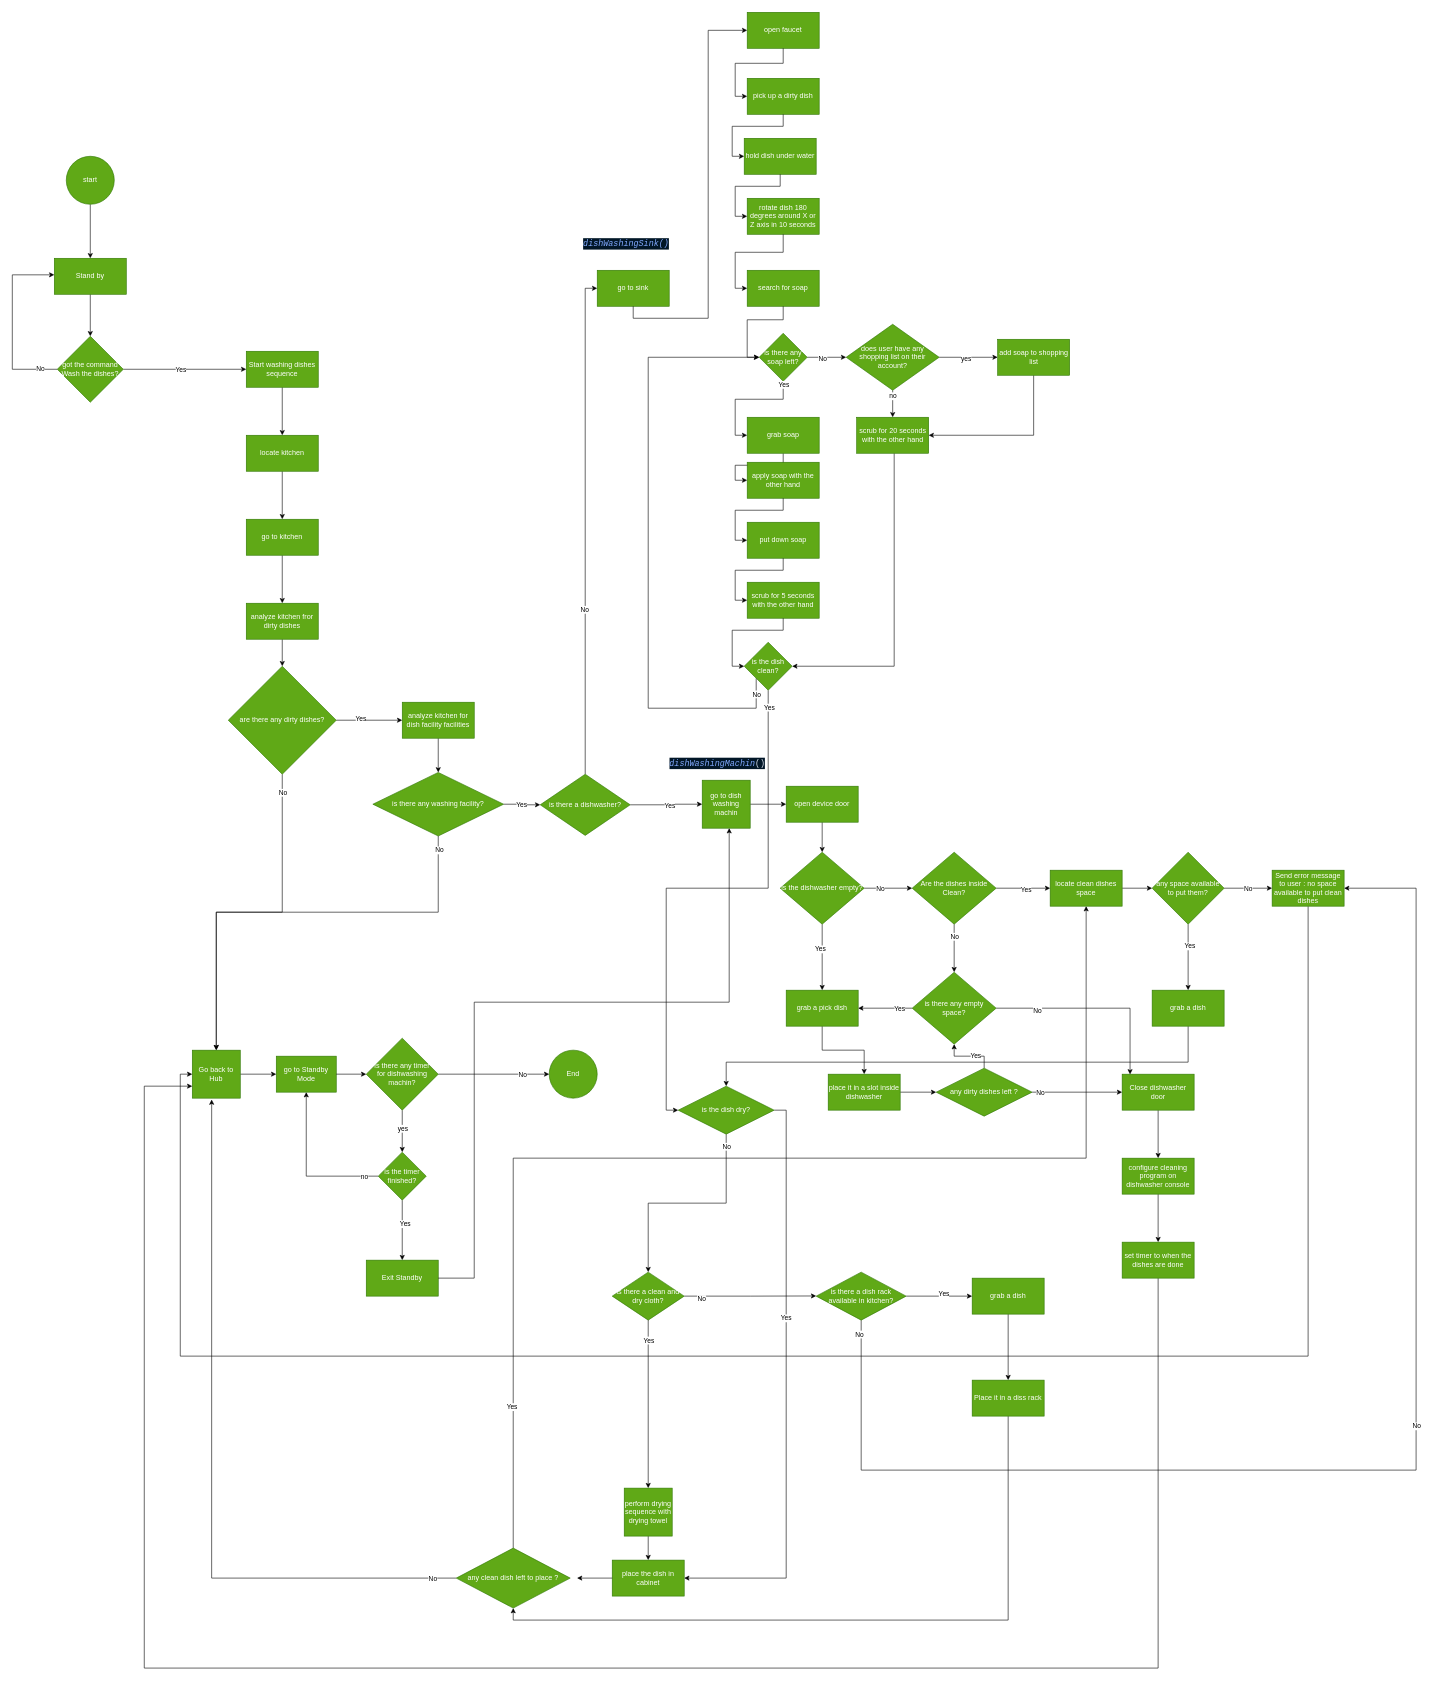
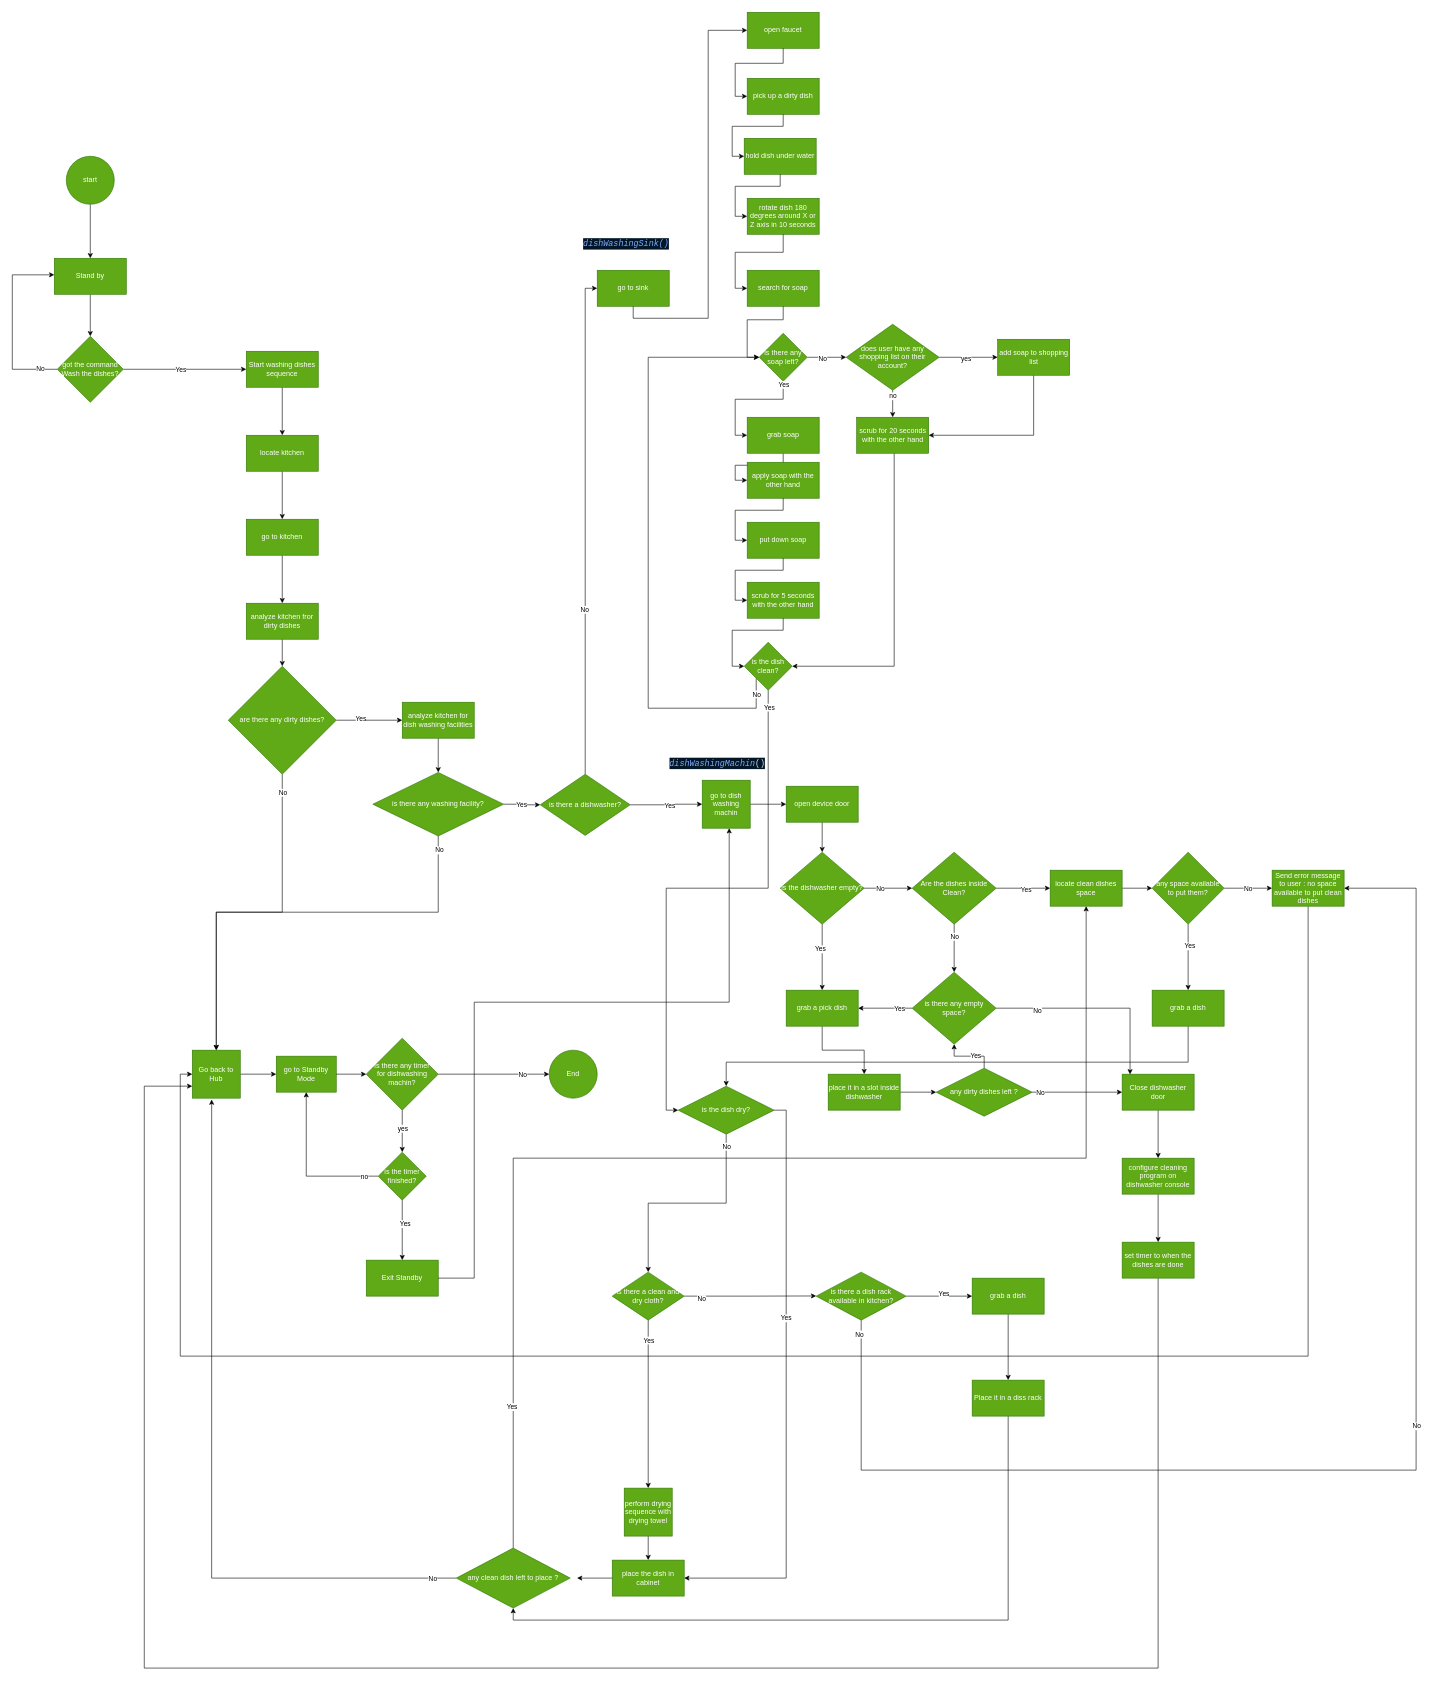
node "analyze kitchen for dish facility facilities": label "analyze kitchen for dish facility facilities" -> "analyze kitchen for dish washing facilities"
